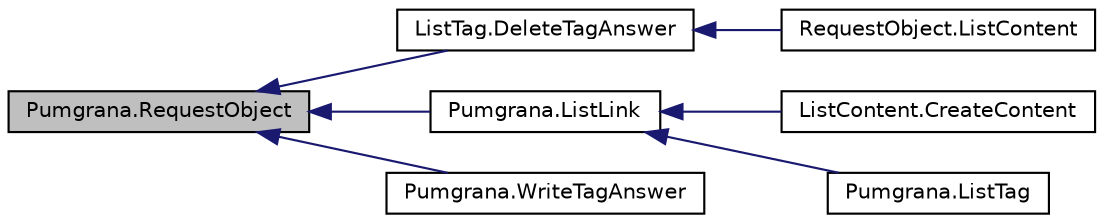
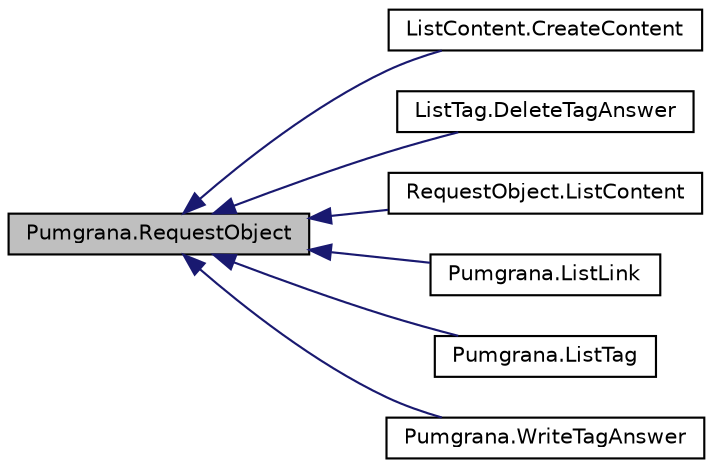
edge "RequestObject.ListContent" -> "ListTag.DeleteTagAnswer": now "RequestObject.ListContent" -> "Pumgrana.RequestObject"
edge "ListContent.CreateContent" -> "Pumgrana.ListLink": now "ListContent.CreateContent" -> "Pumgrana.RequestObject"
edge "Pumgrana.ListTag" -> "Pumgrana.ListLink": now "Pumgrana.ListTag" -> "Pumgrana.RequestObject"
